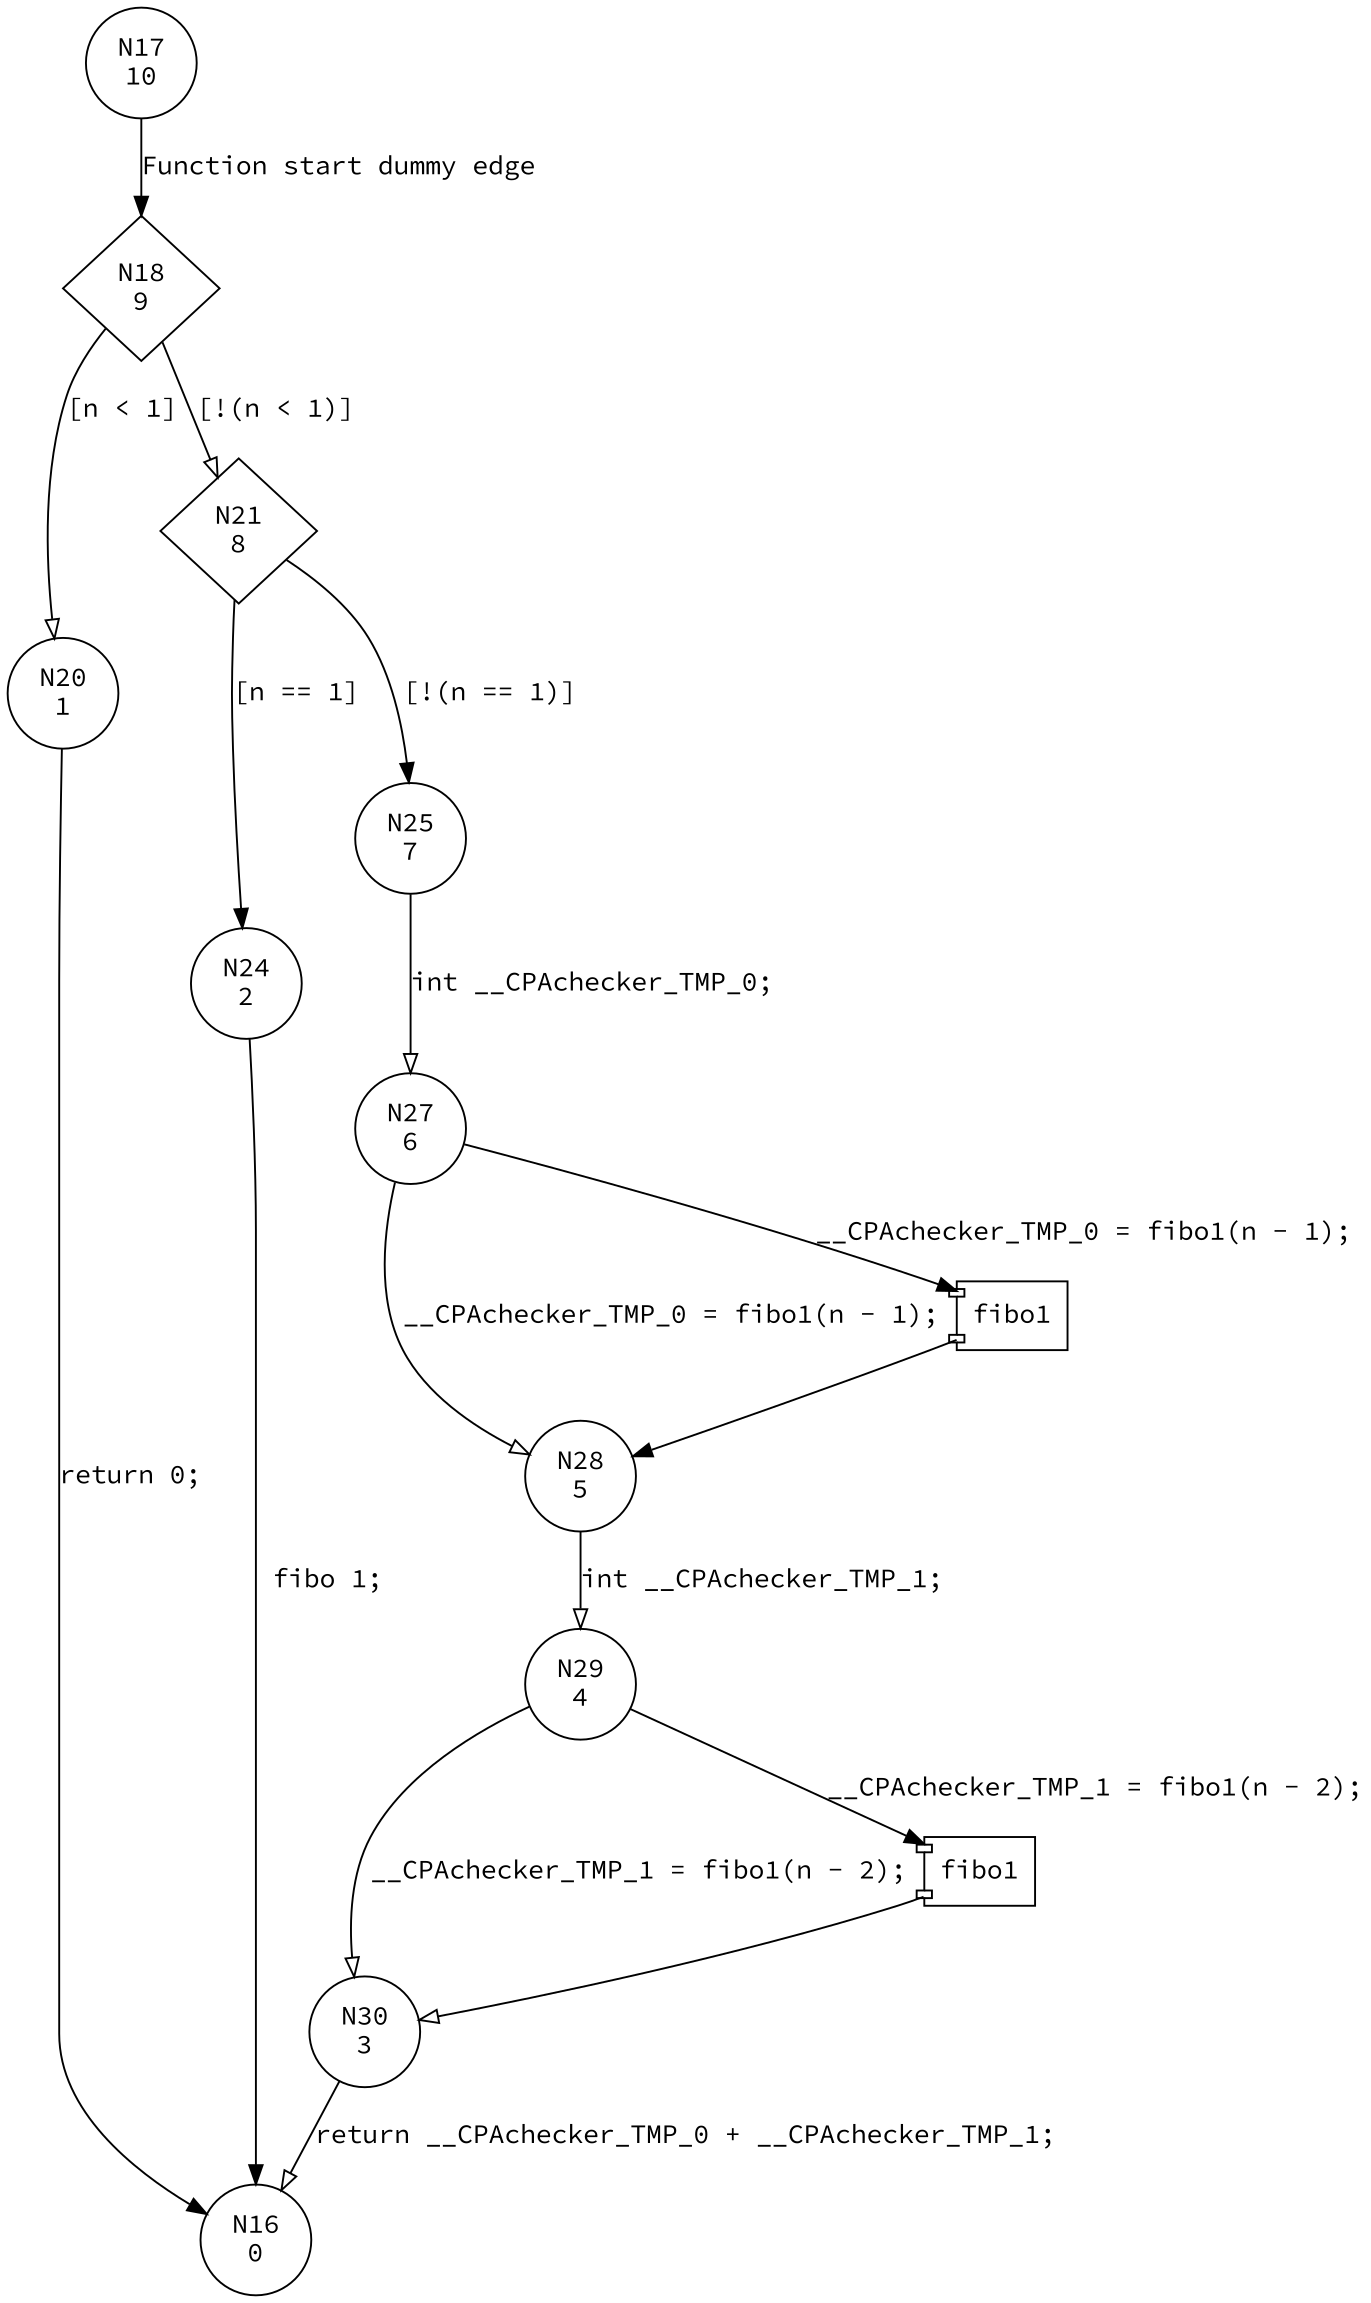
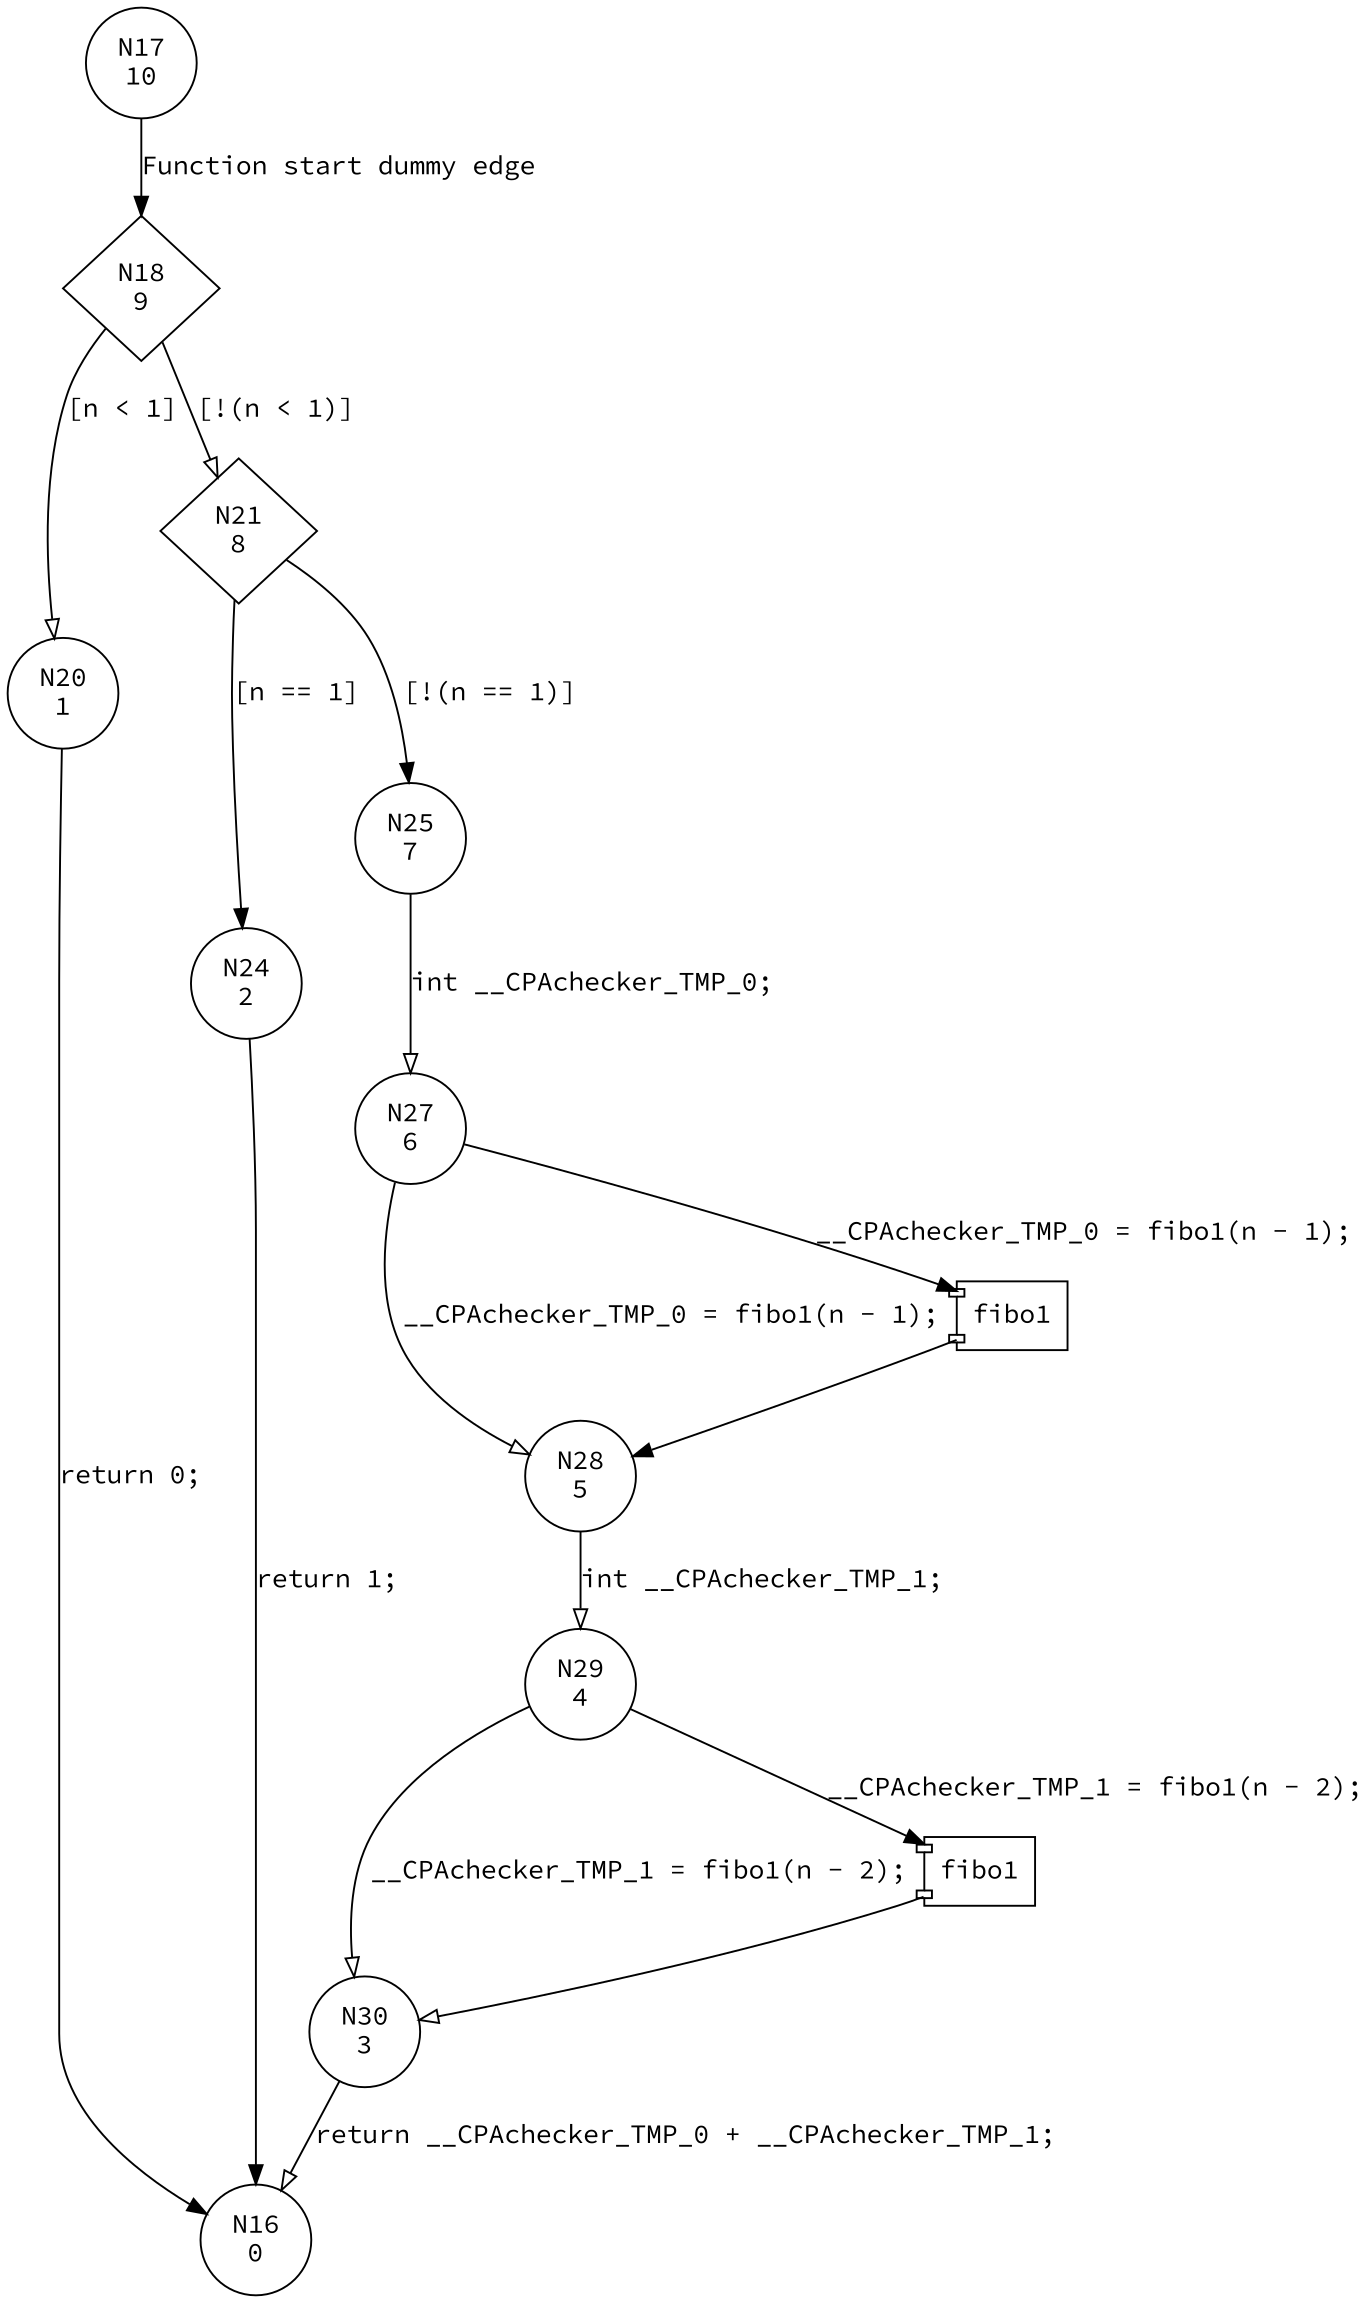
edge "N24 2" -> "N16 0": label "fibo 1;" -> "return 1;"
